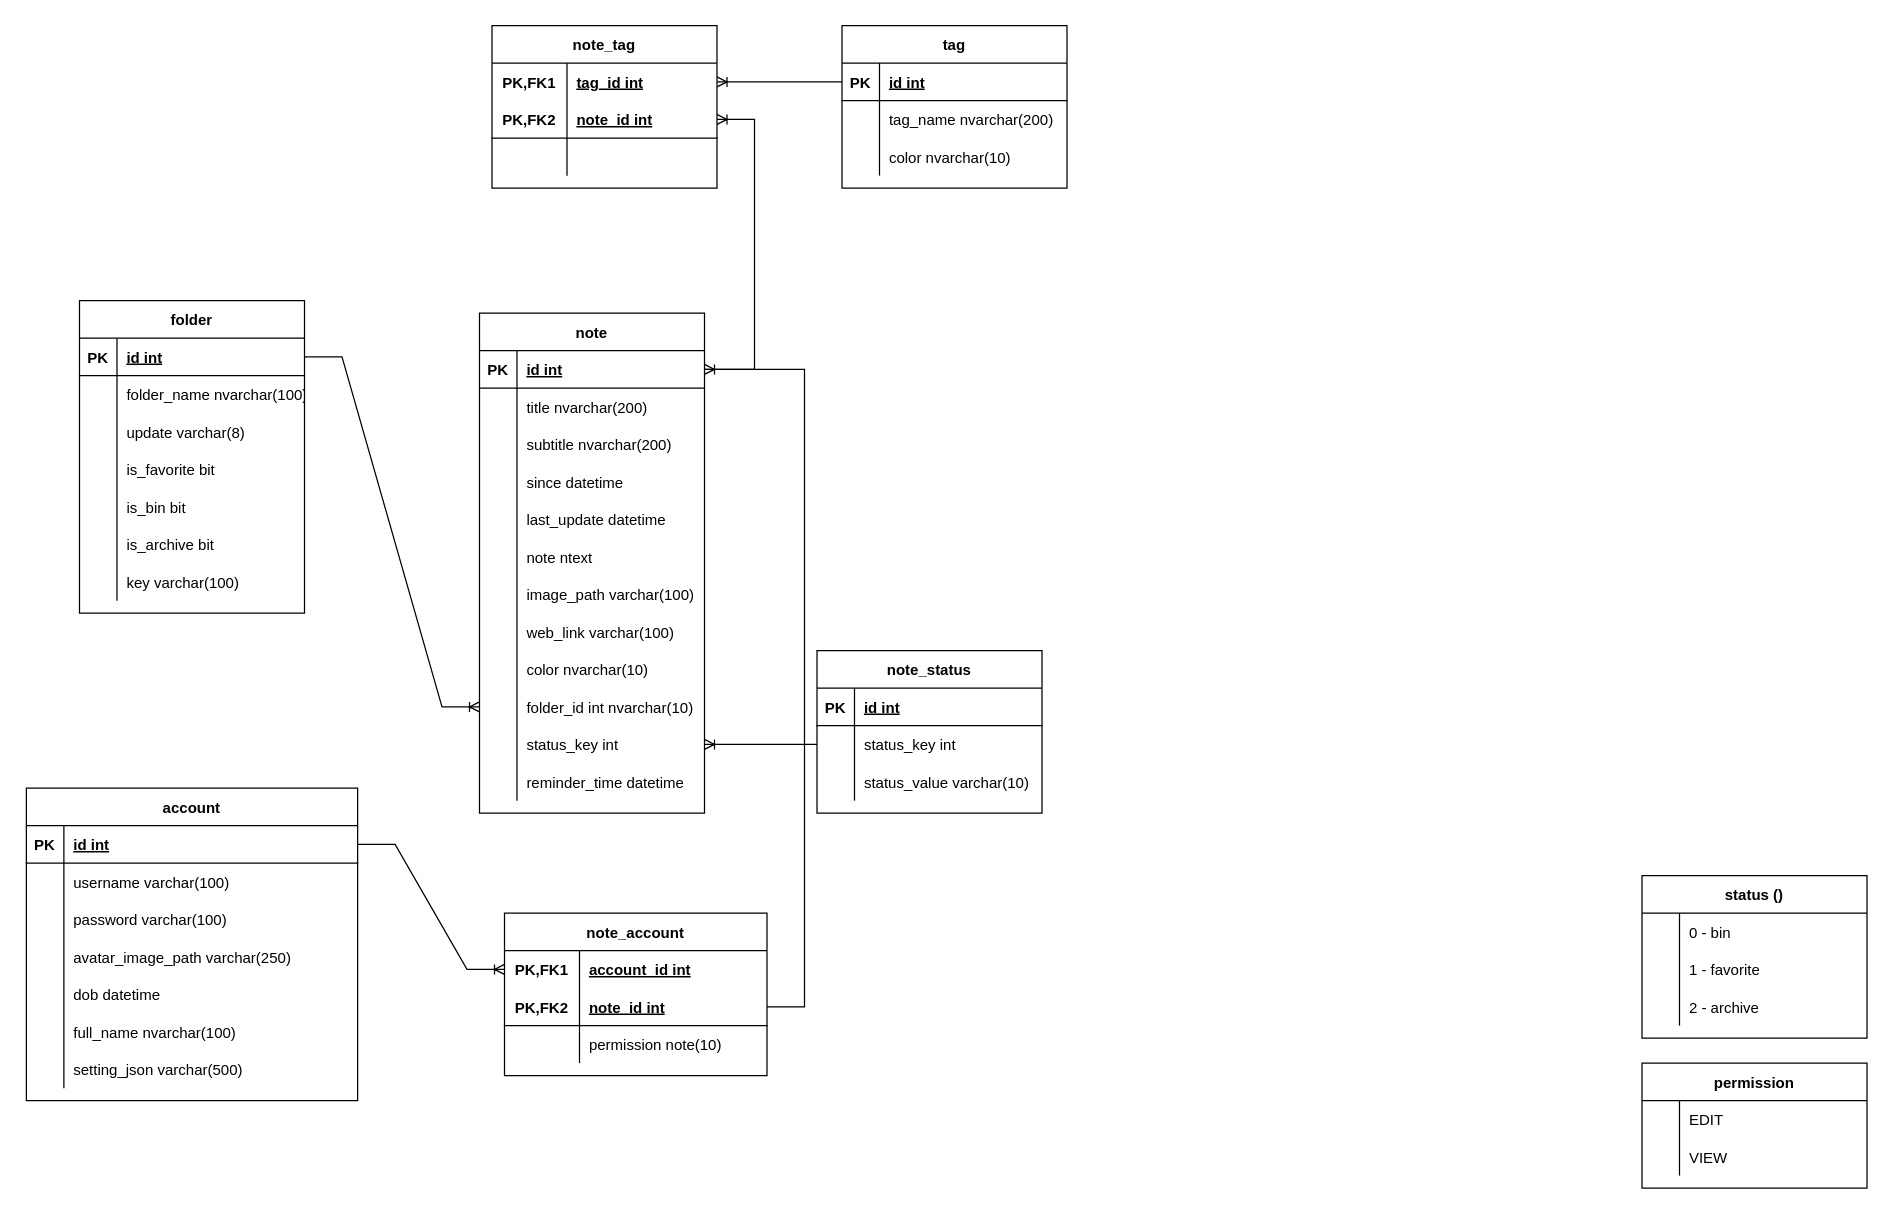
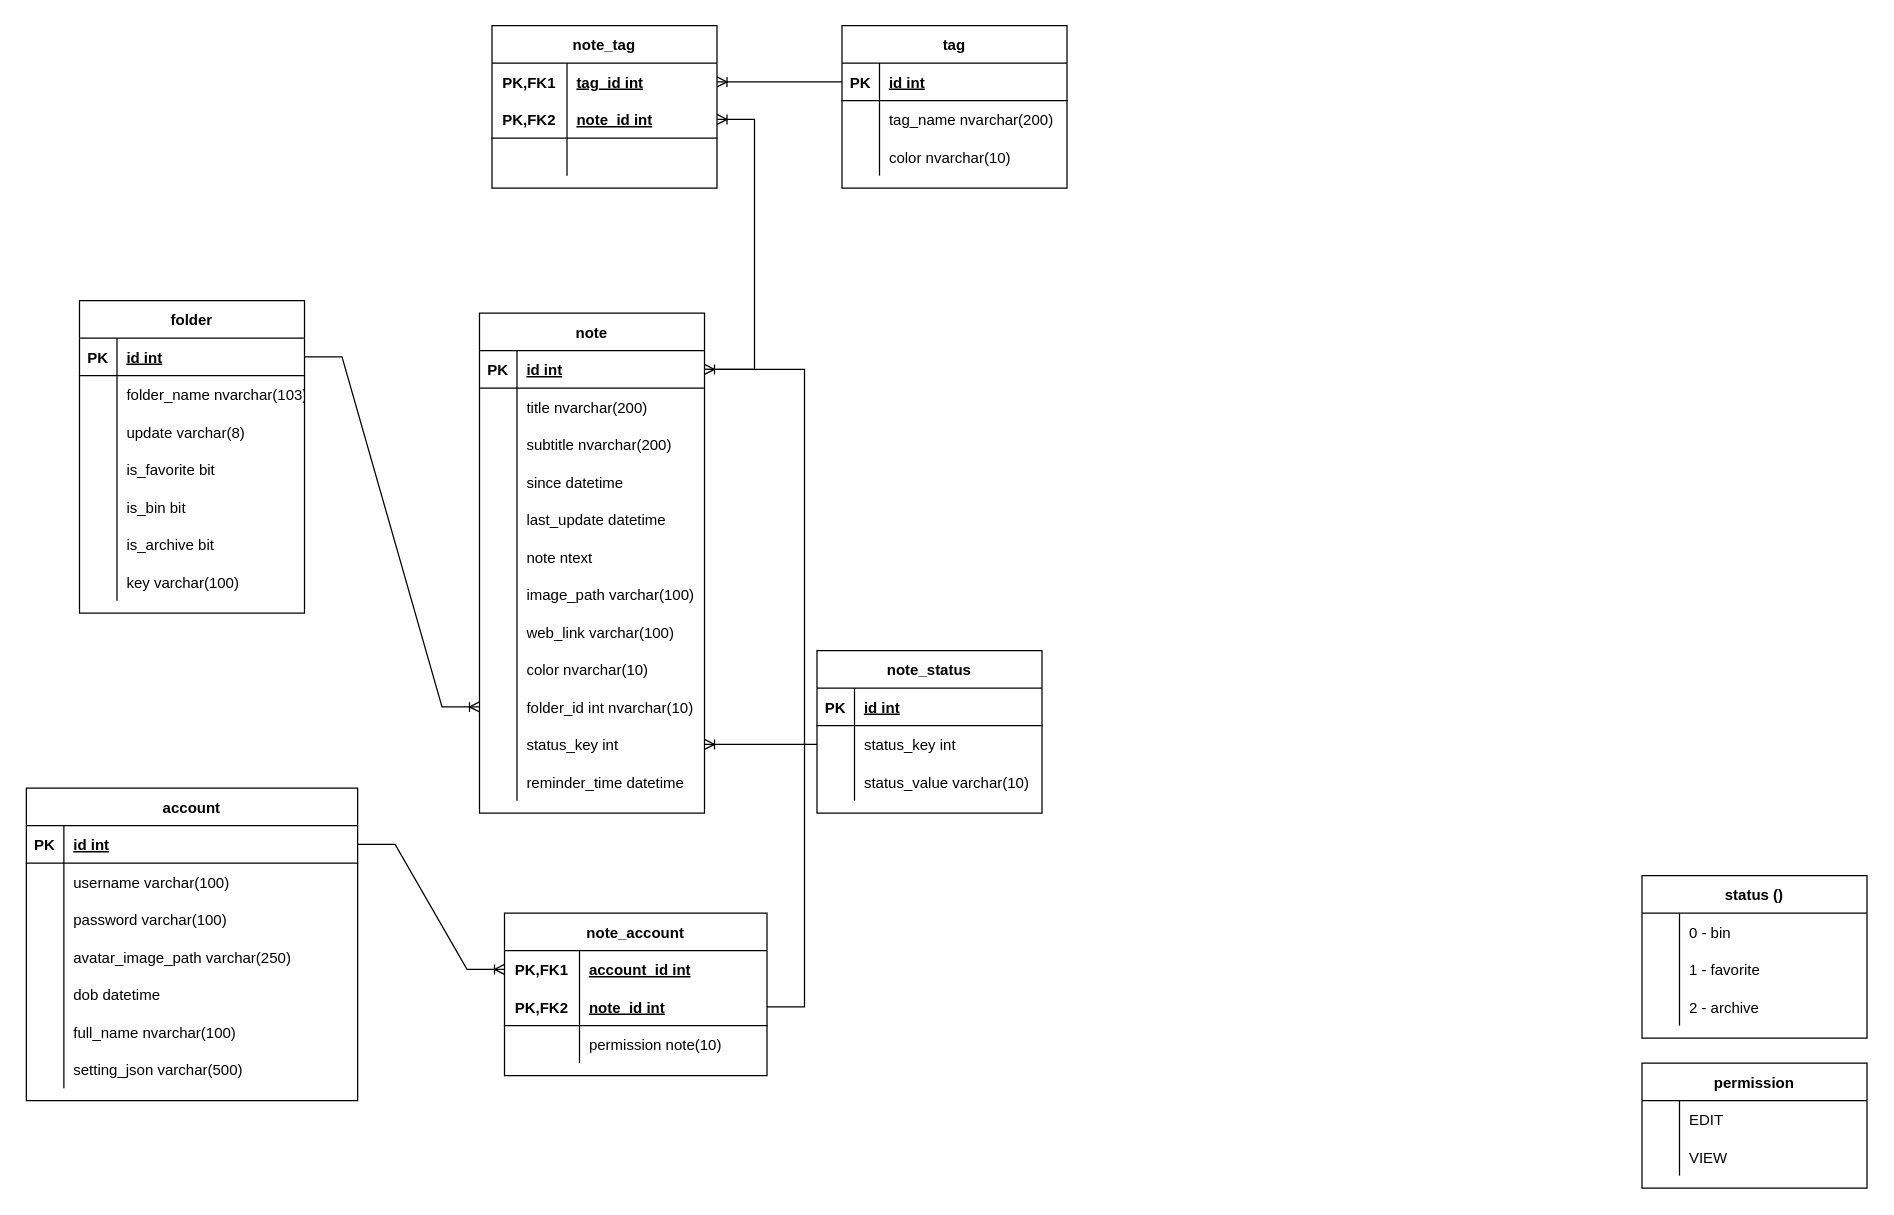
node "folder_name nvarchar(100)": label "folder_name nvarchar(100)" -> "folder_name nvarchar(103)"
